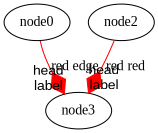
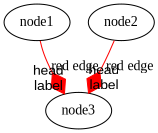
node "node0": label "node0" -> "node1"
edge "node2" -> "node3": label "red red" -> "red edge"
